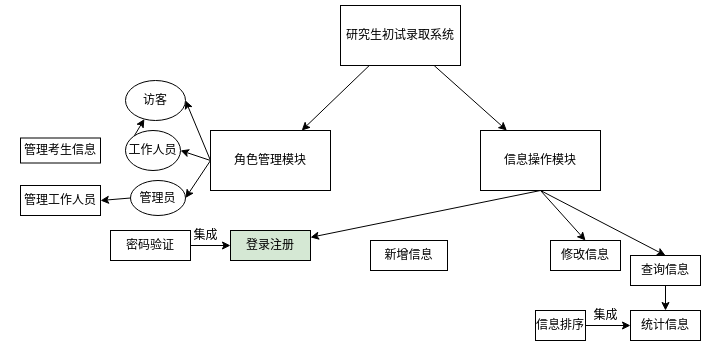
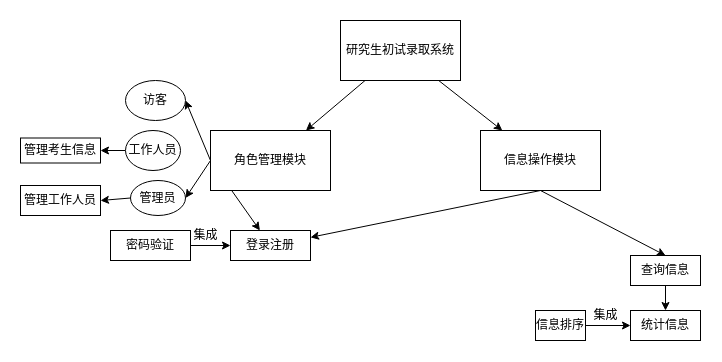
node "研究生初试录取系统": moved (401, 36) -> (401, 51)
edge "工作人员" -> "访客": now "工作人员" -> "管理考生信息"
edge "角色管理模块" -> "工作人员": now "角色管理模块" -> "登录注册"
edge "信息操作模块" -> "修改信息": removed
node "登录注册": fillcolor #d5e8d4 -> #ffffff
node "新增信息": removed
node "修改信息": removed
